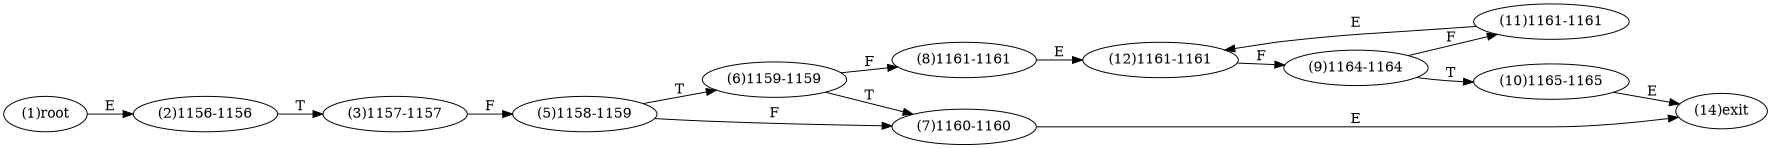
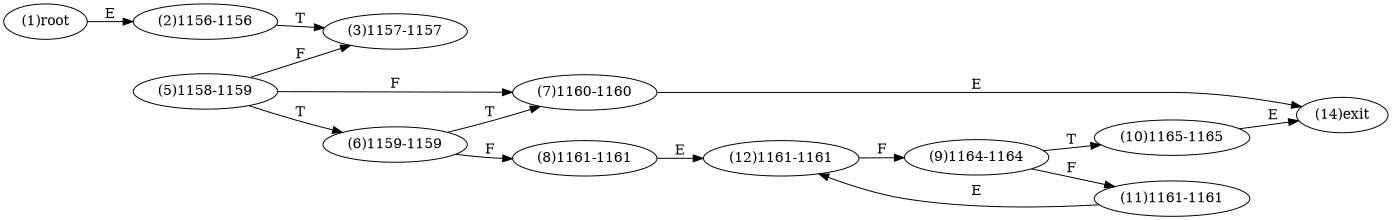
edge "(3)1157-1157" -> "(5)1158-1159": reversed
